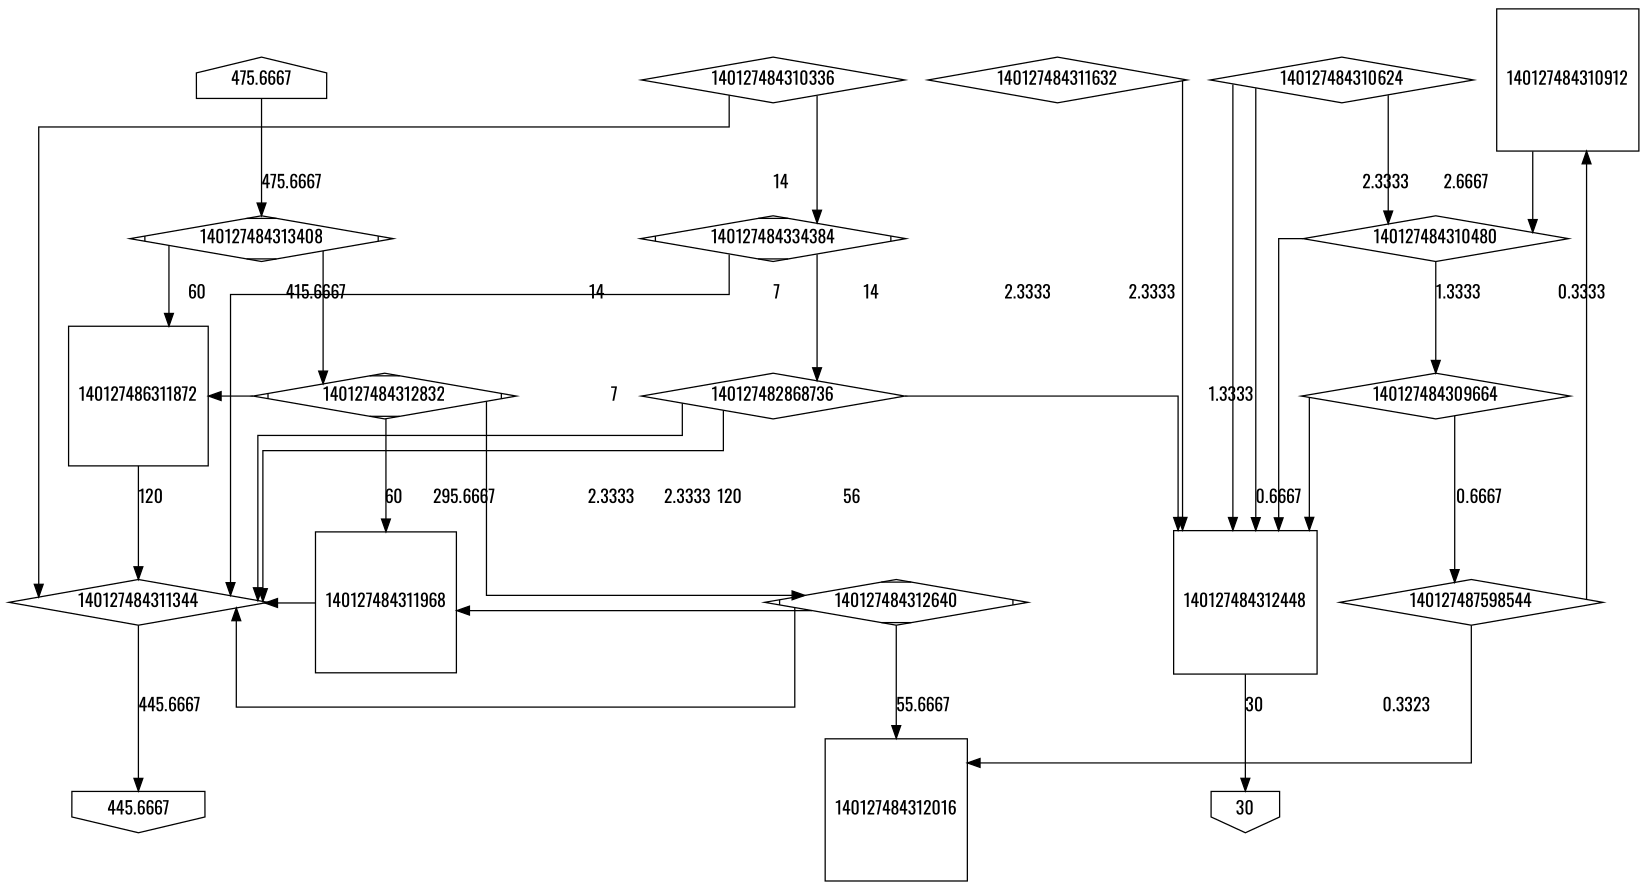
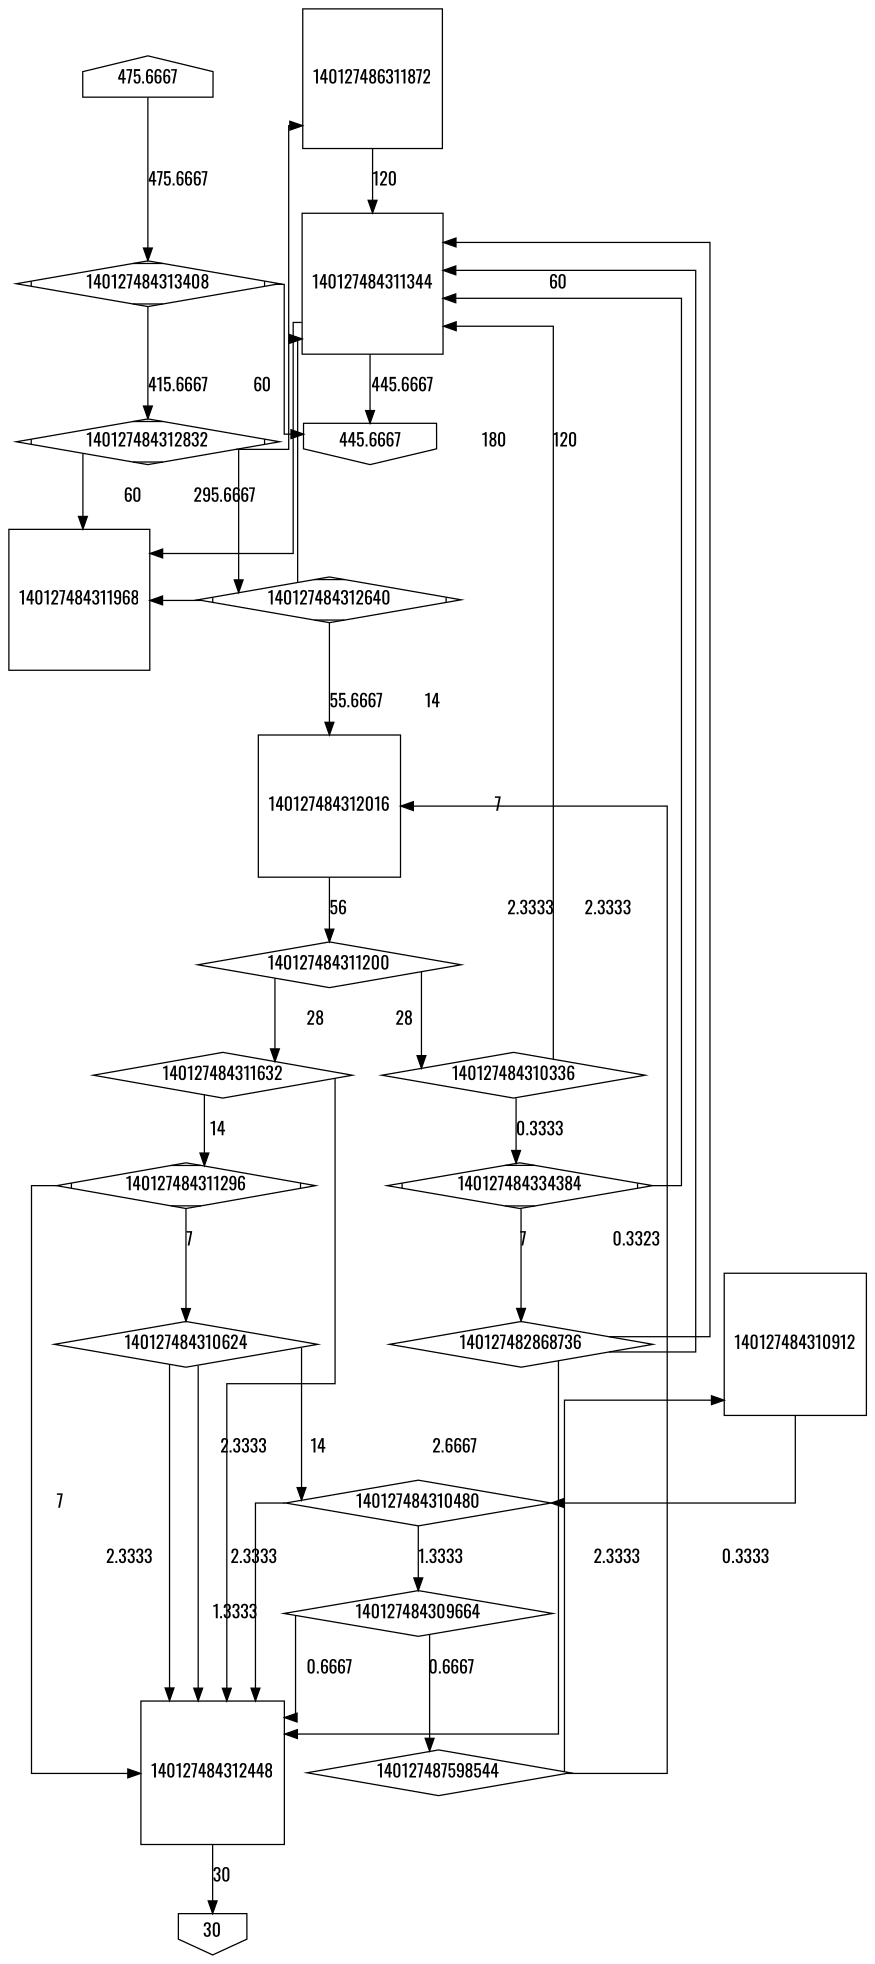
edge "140127484310336" -> "140127484334384": label "14" -> "0.3333"
edge "140127484313408" -> "140127486311872": now "140127484313408" -> "445.6667"
edge "140127482868736" -> "140127484312448": label "56" -> "2.3333"
node "140127484311344": shape diamond -> square
edge "140127484311968" -> "140127484311344": reversed
node "140127484311200": added
node "140127484311296": added
